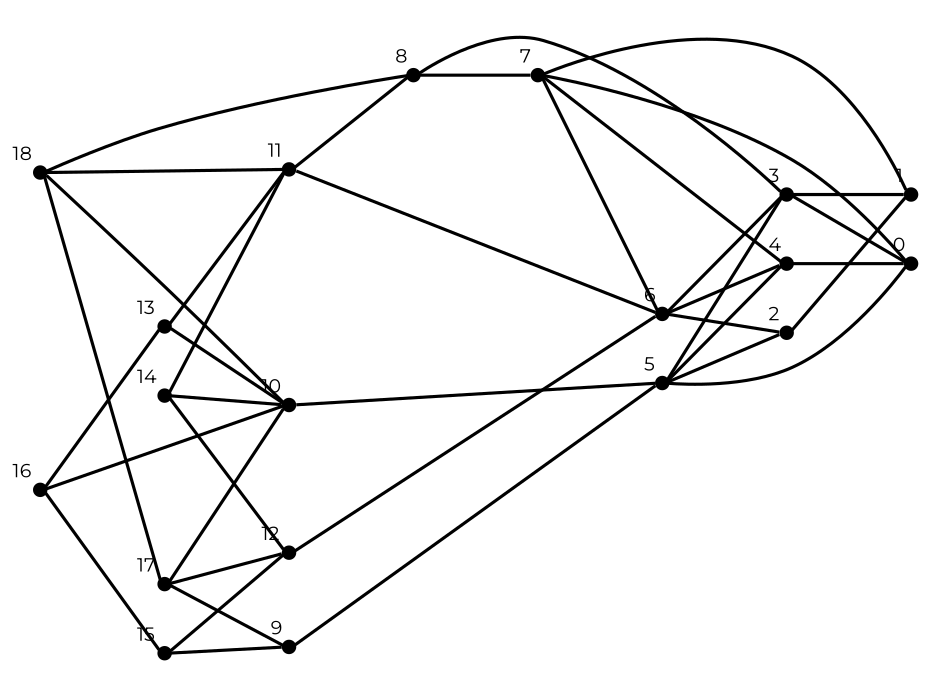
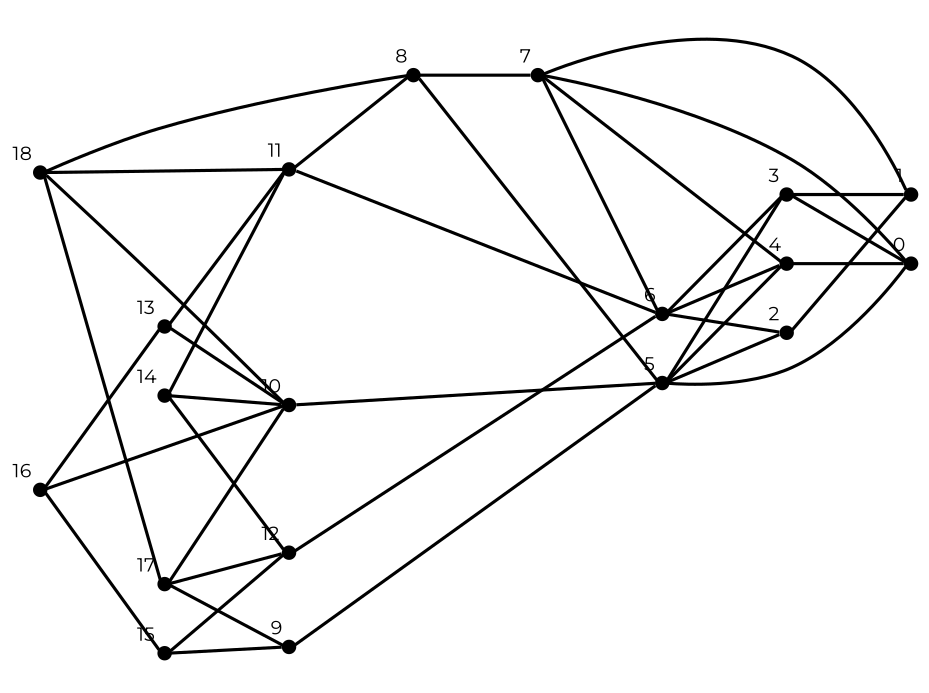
edge "8" -- "3": now "8" -- "5"
